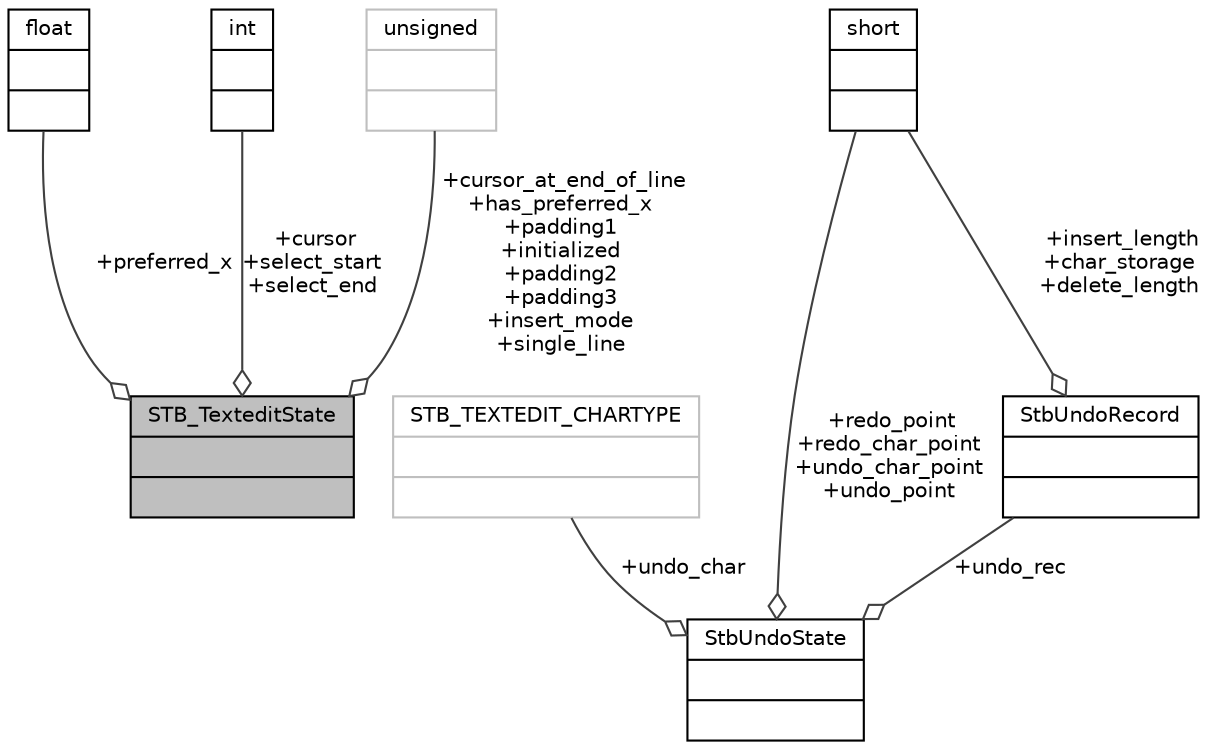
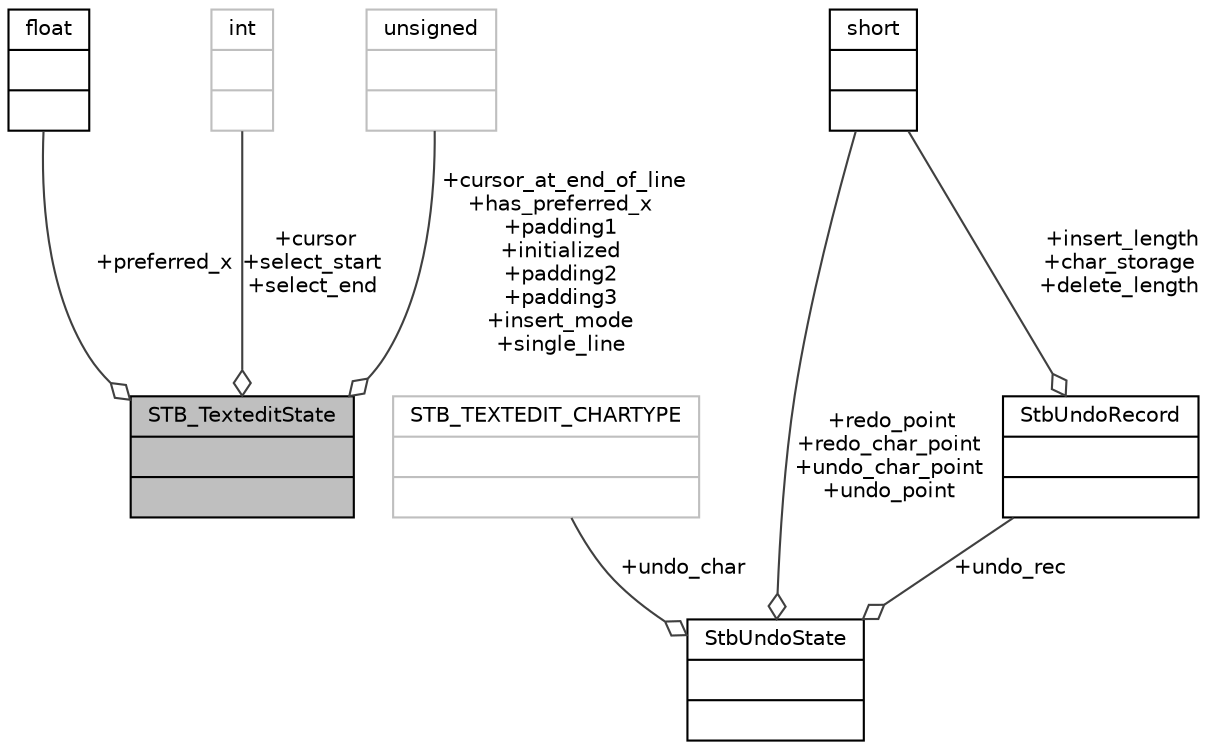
node "int": color black -> grey75
